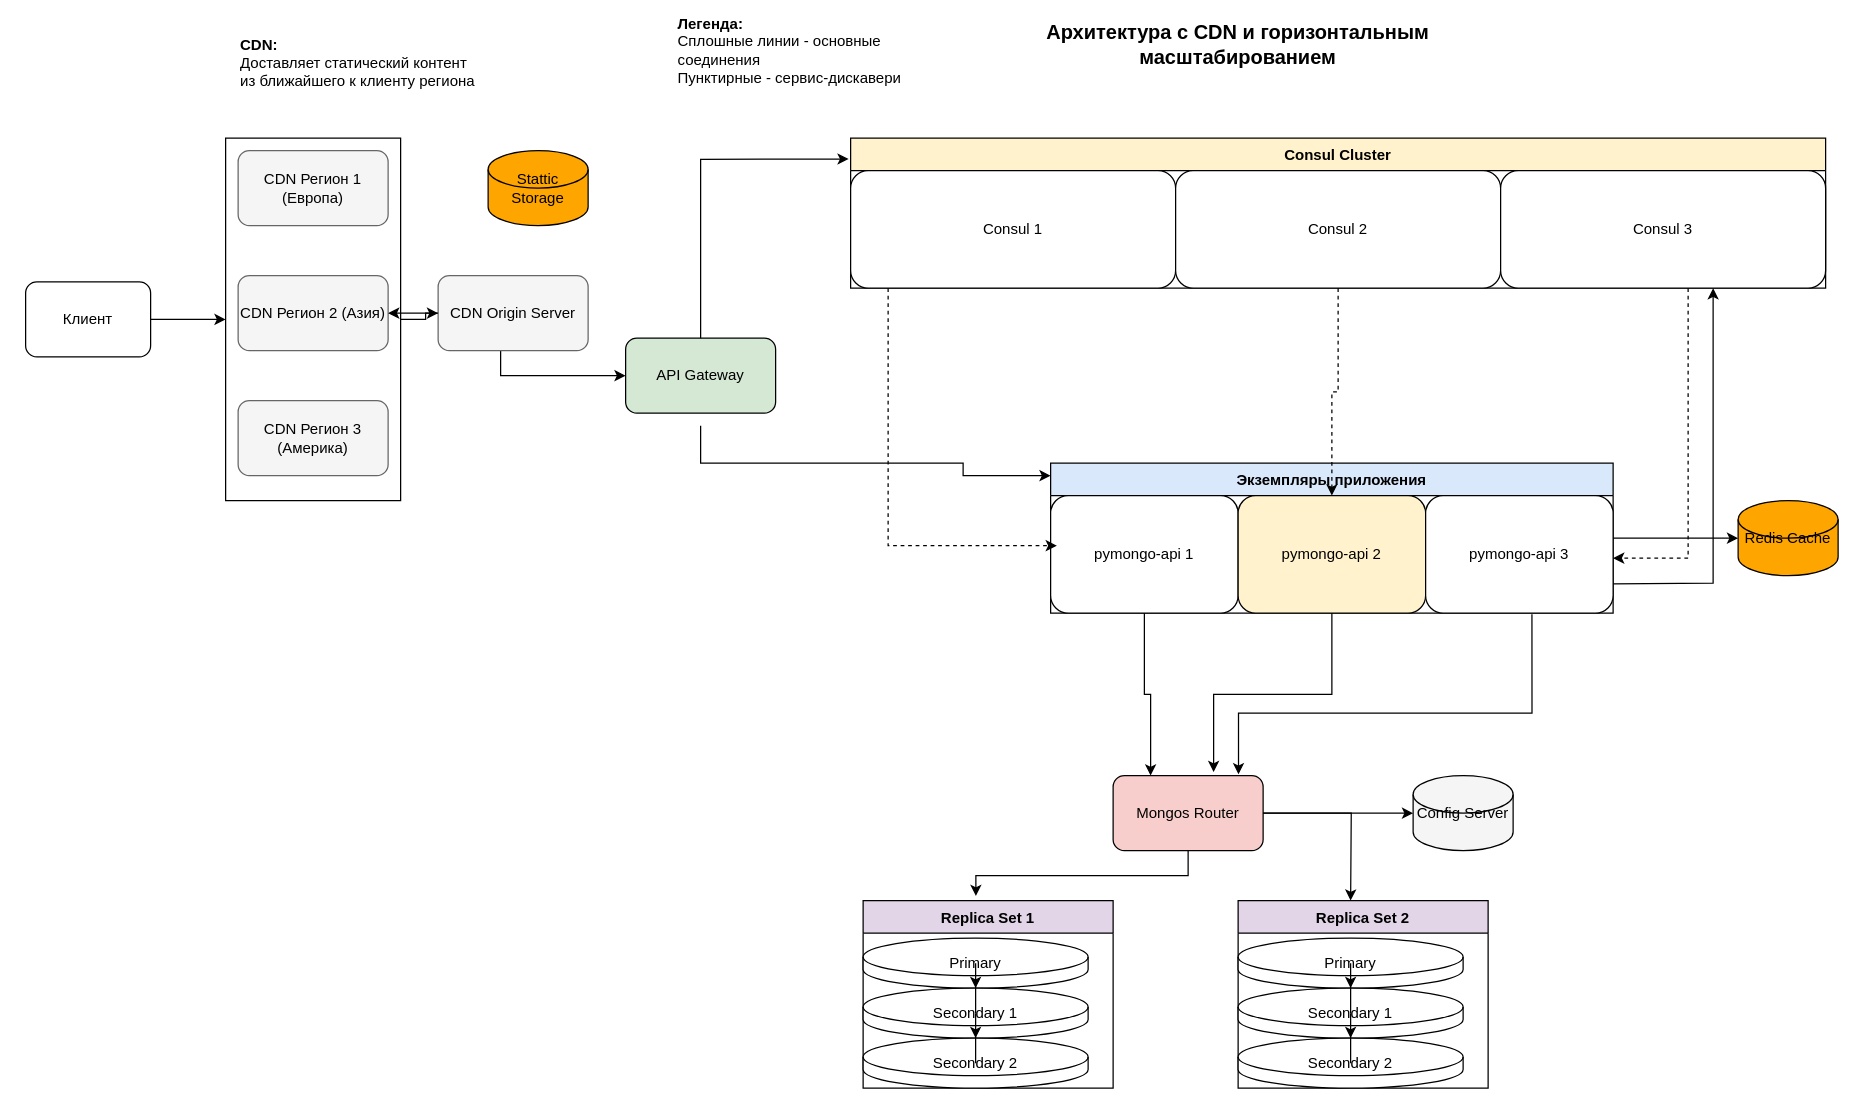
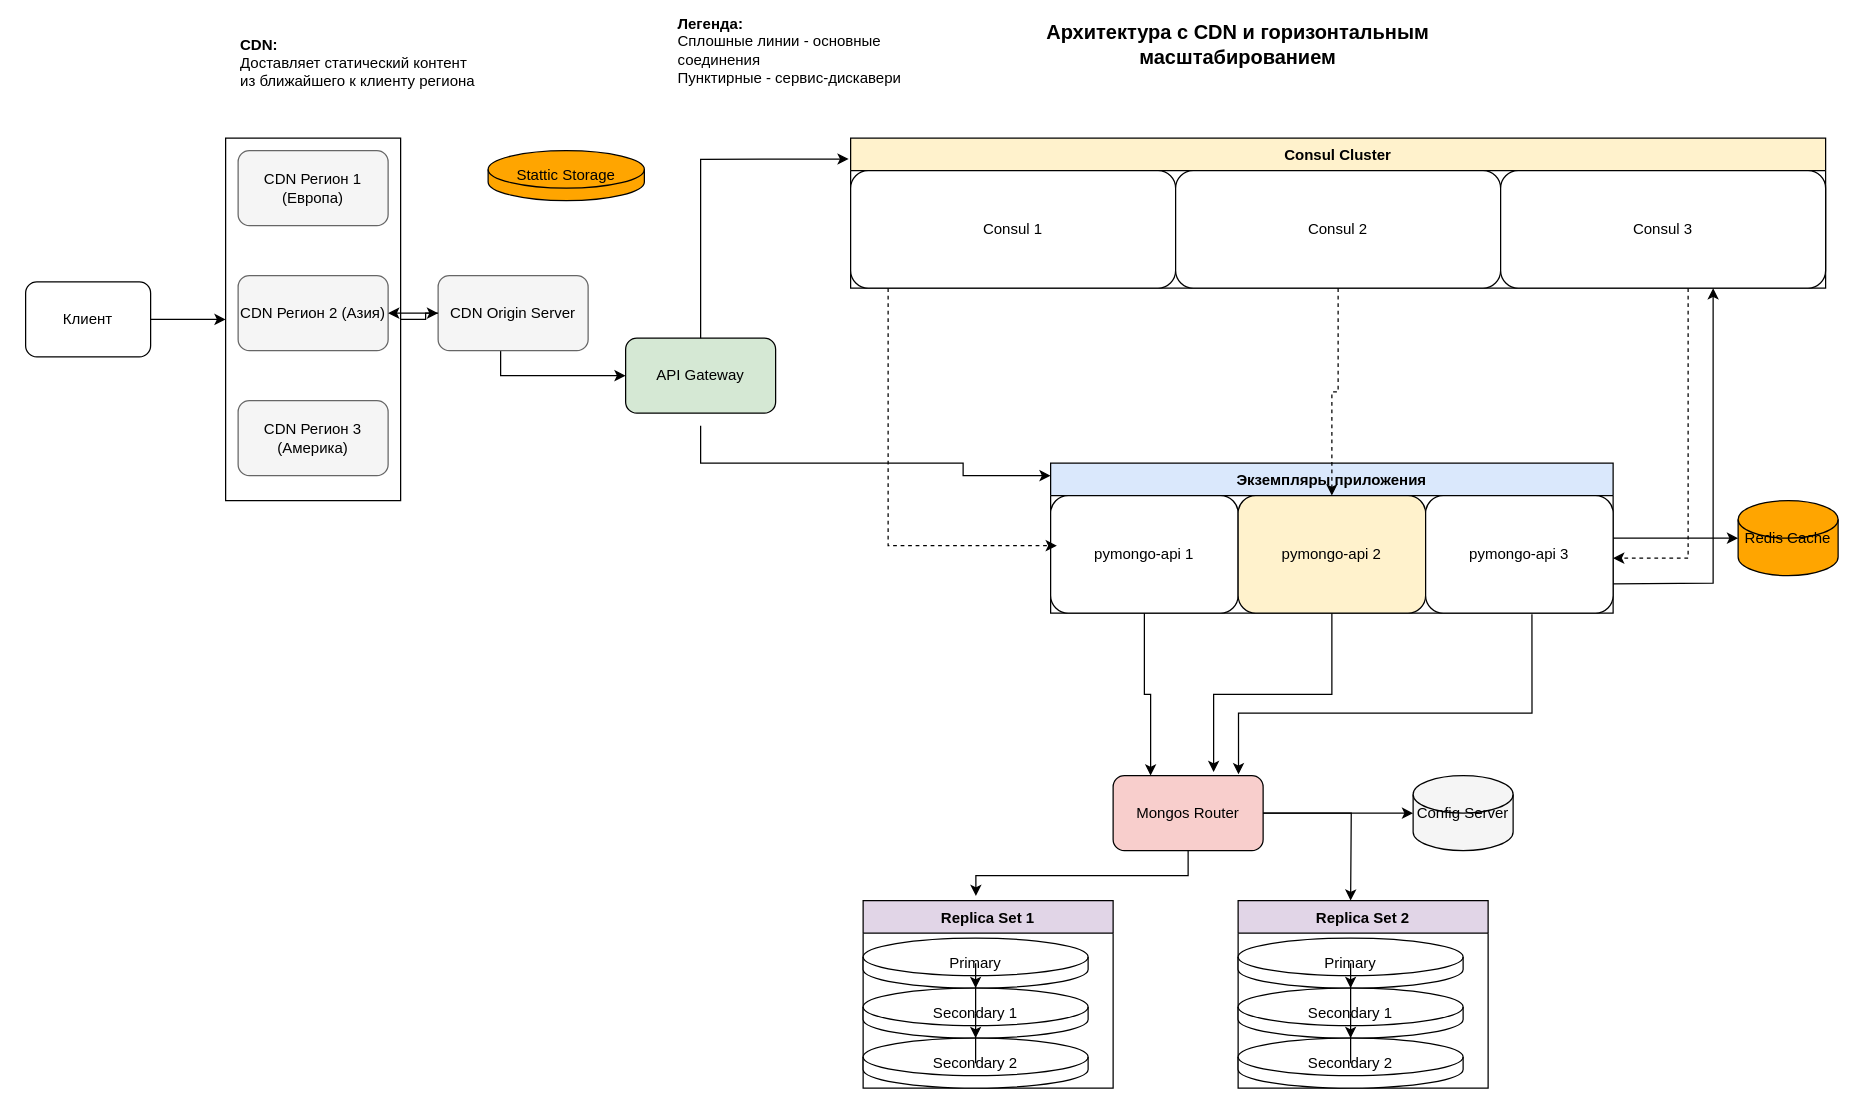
node "Stattic Storage": size 100x75 -> 156x50
